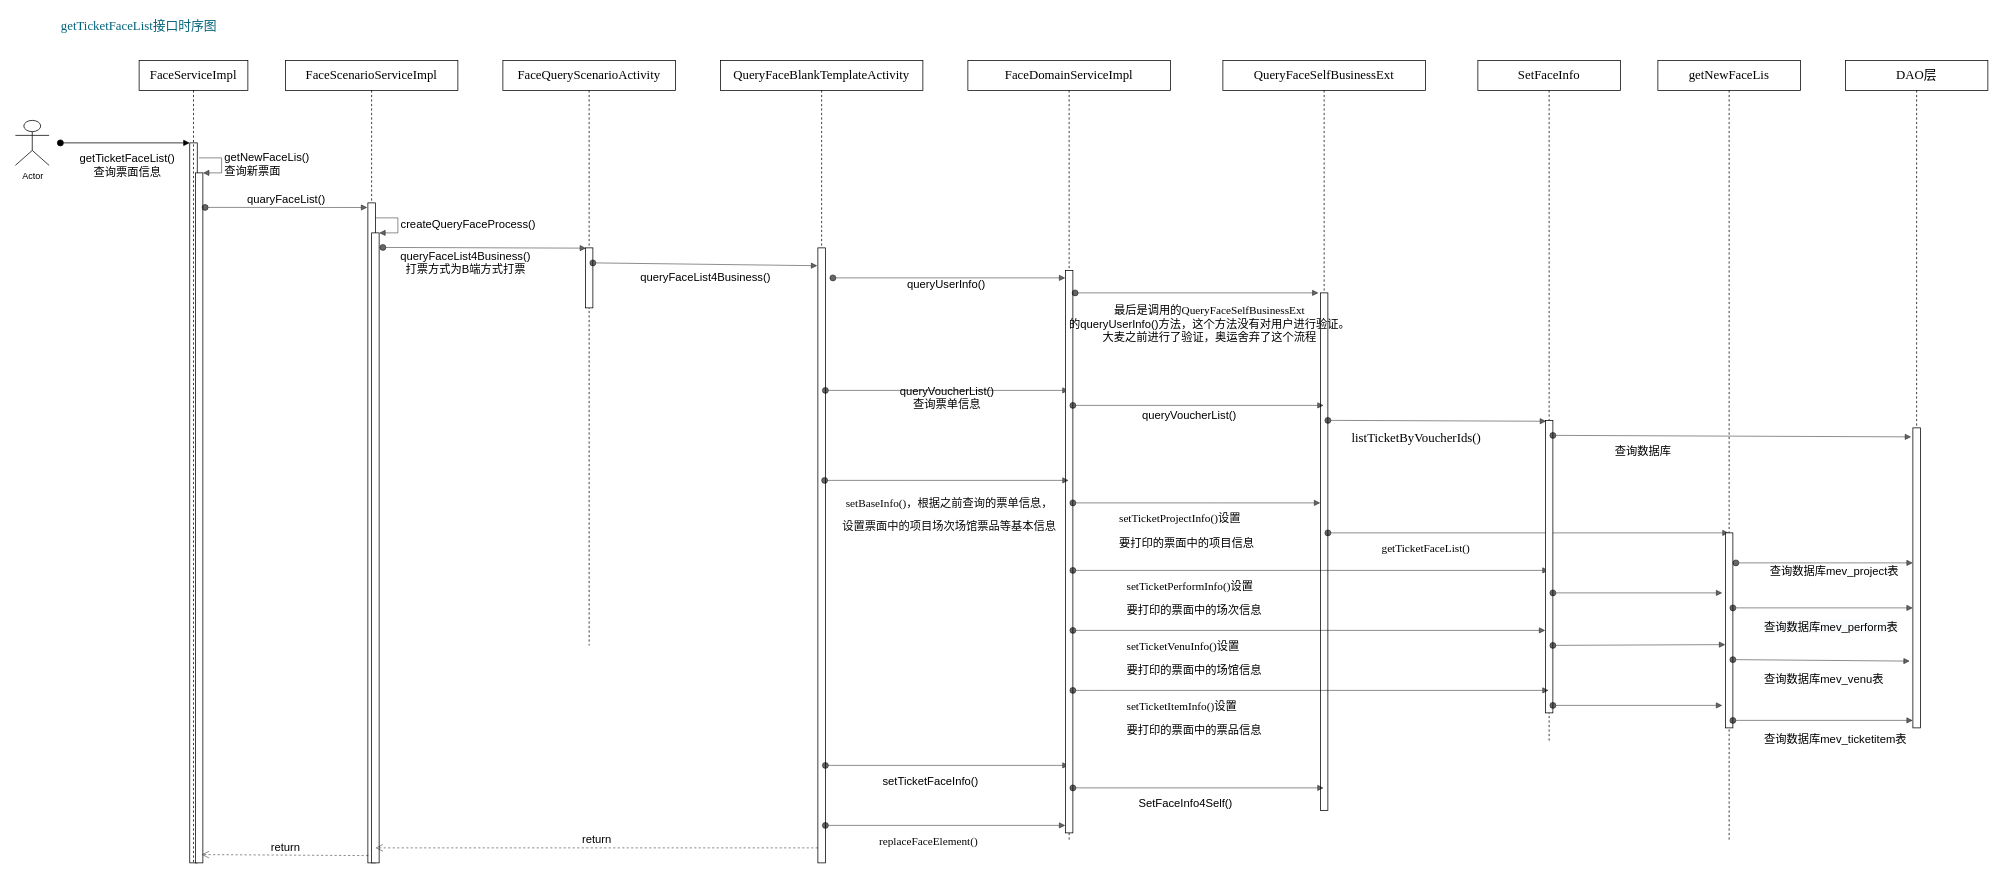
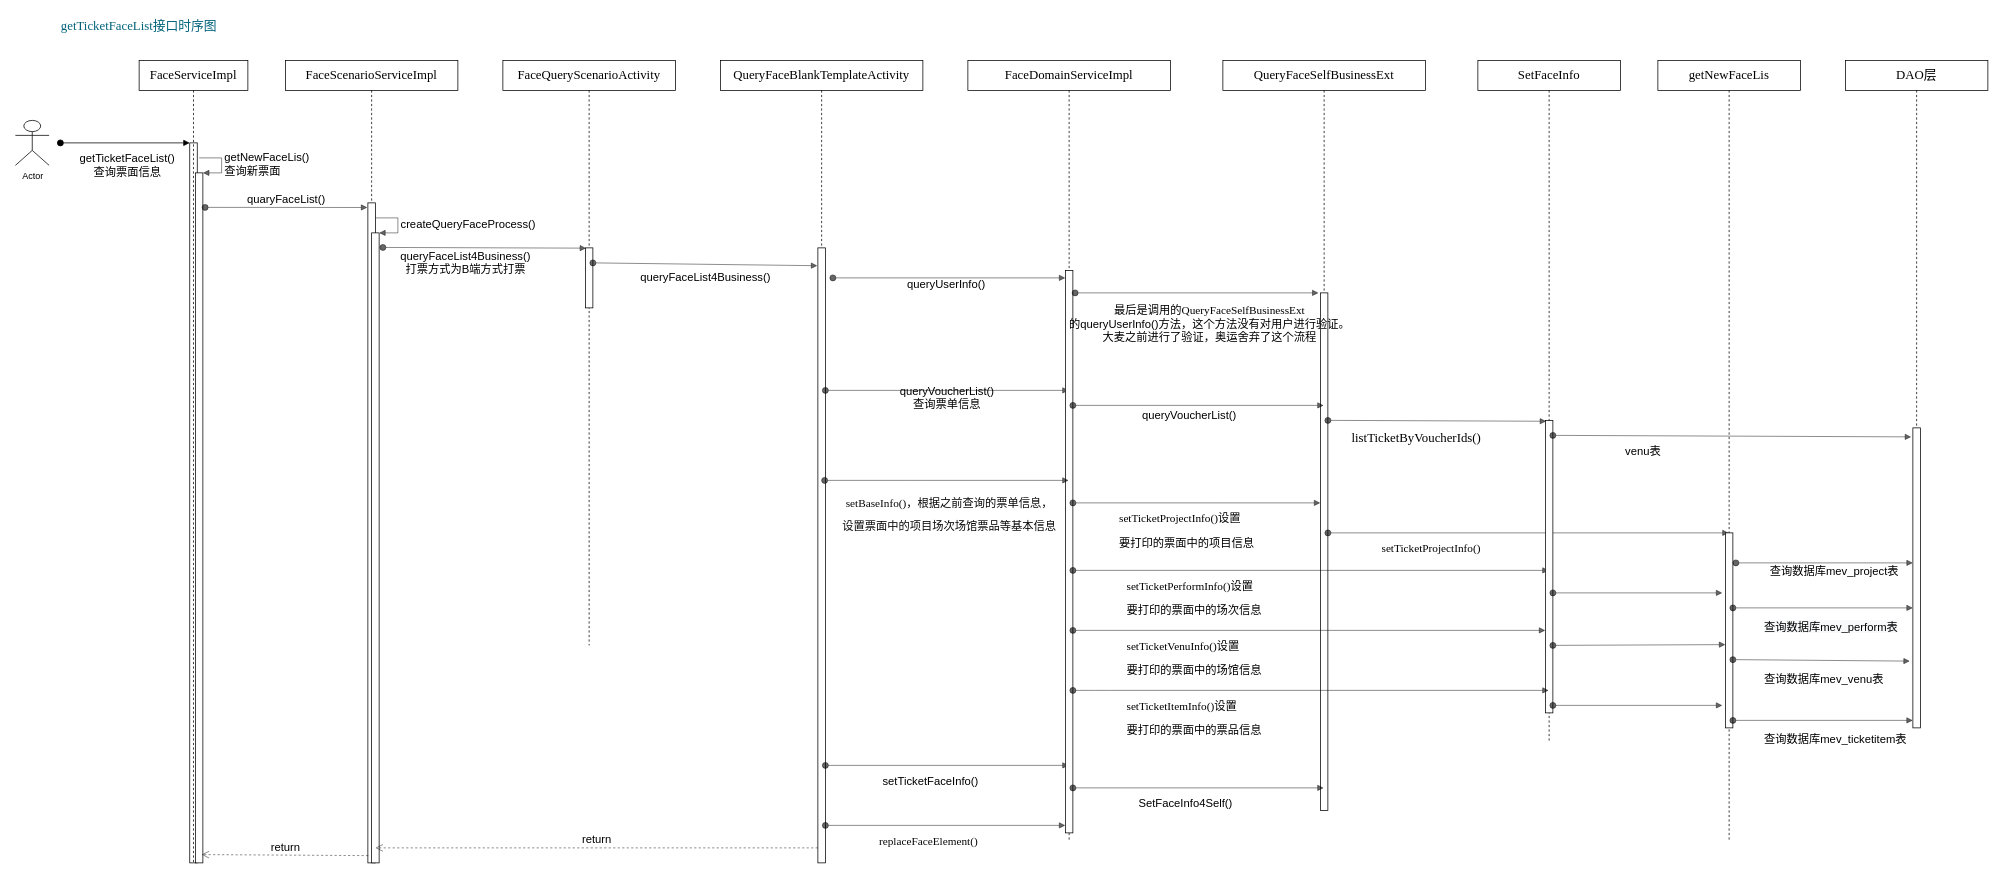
node "查询数据库": label "查询数据库" -> "venu表"
node "getTicketFaceList()": label "getTicketFaceList()" -> "setTicketProjectInfo()"
